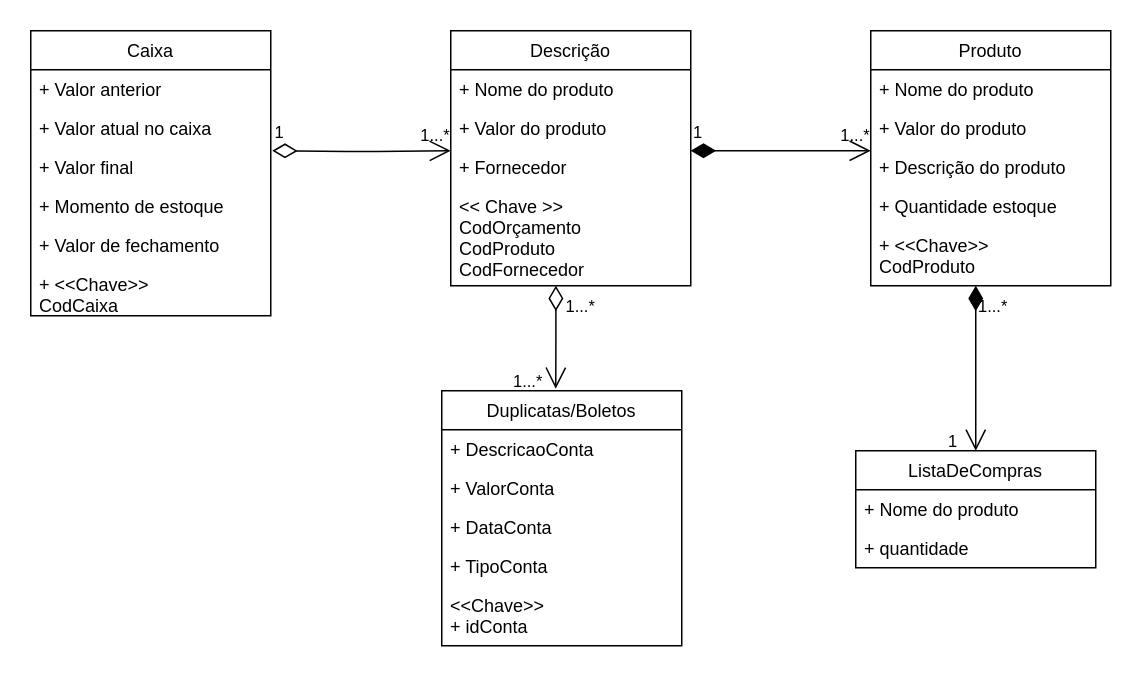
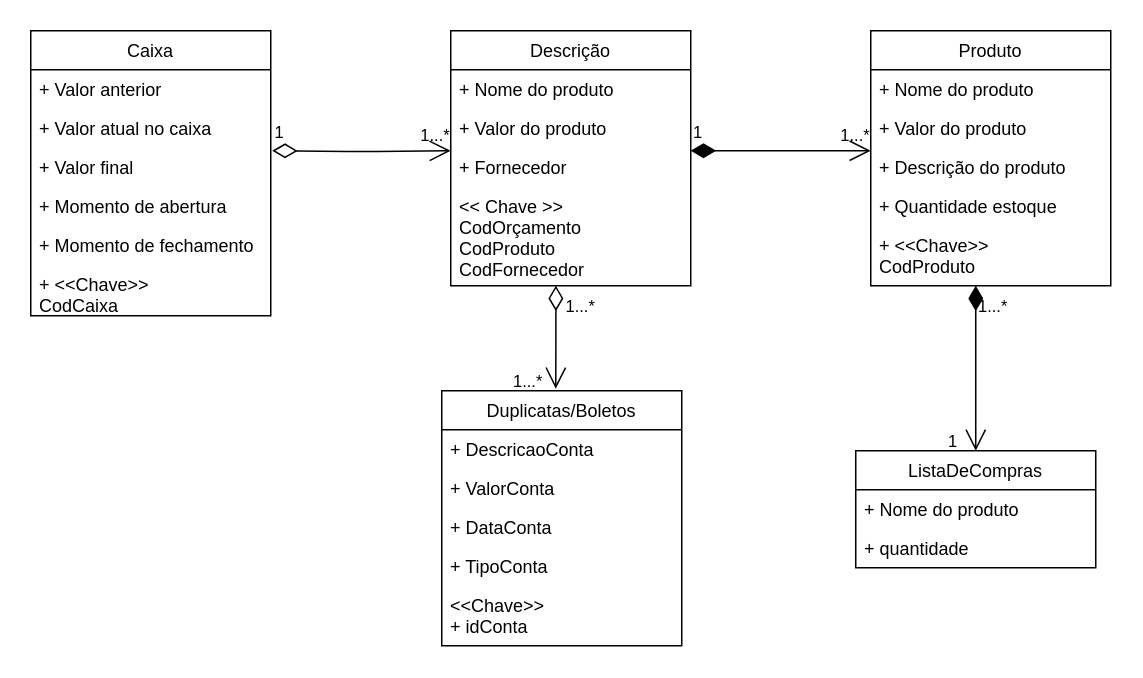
node "+ Momento de estoque": label "+ Momento de estoque" -> "+ Momento de abertura"
node "+ Valor de fechamento": label "+ Valor de fechamento" -> "+ Momento de fechamento"
